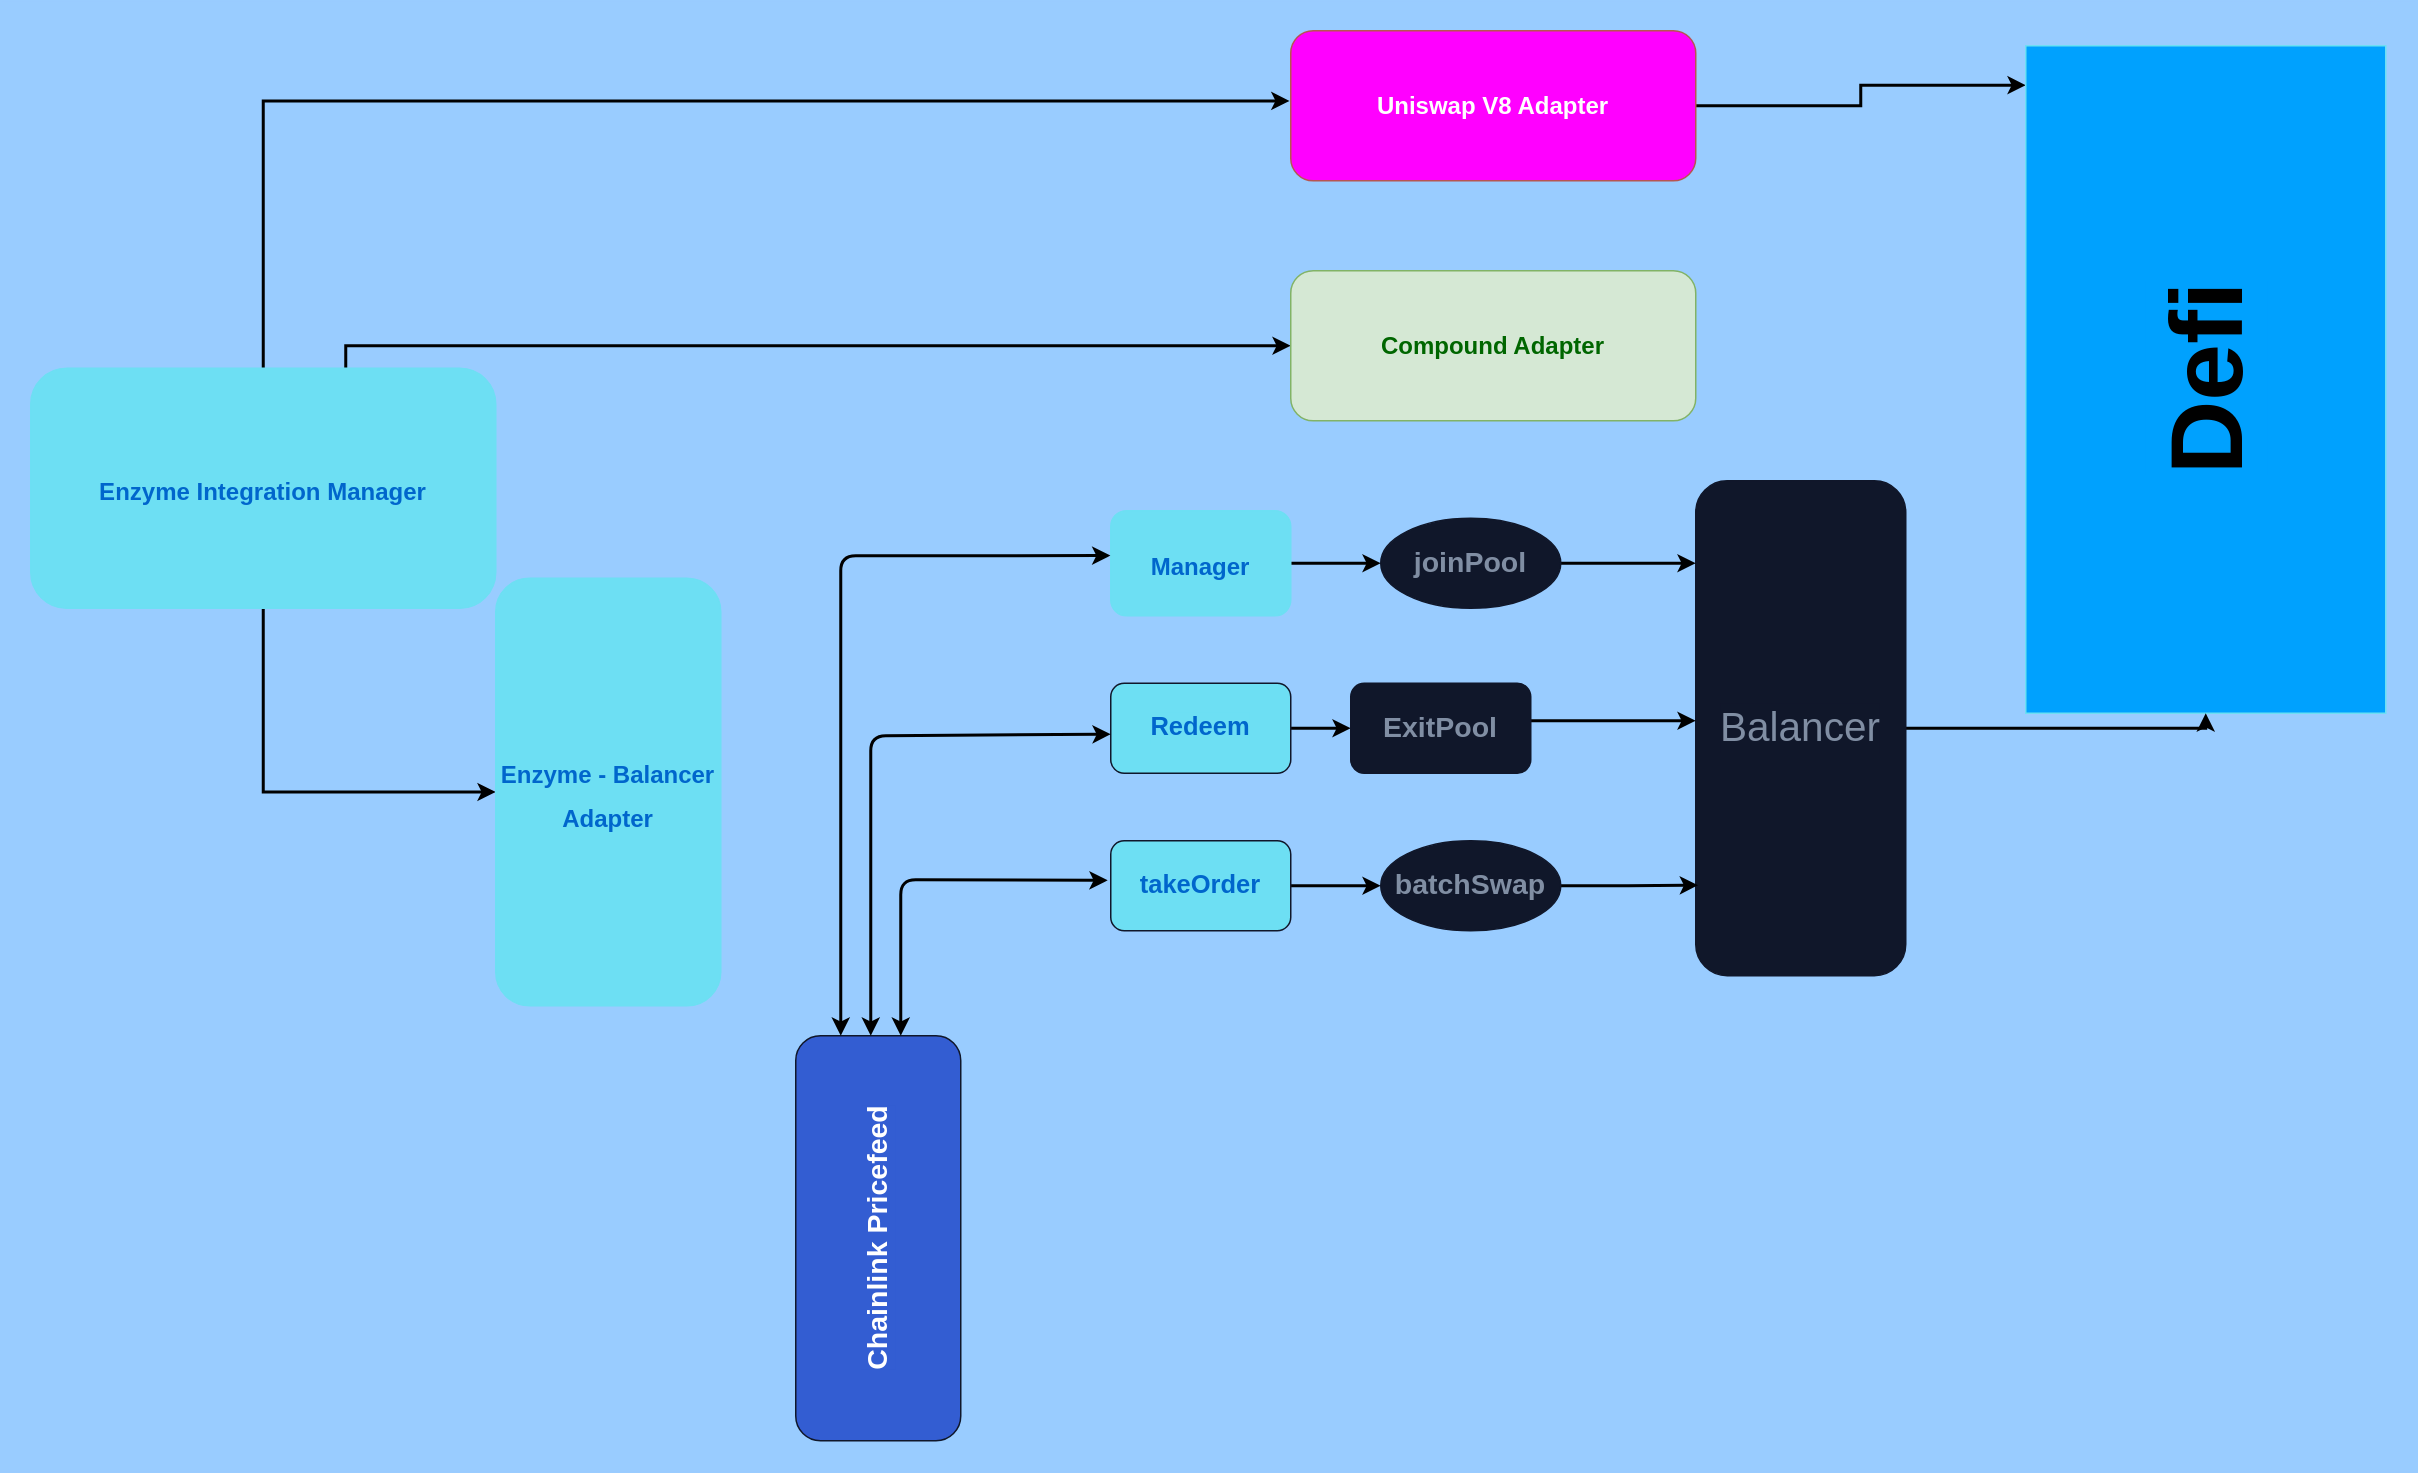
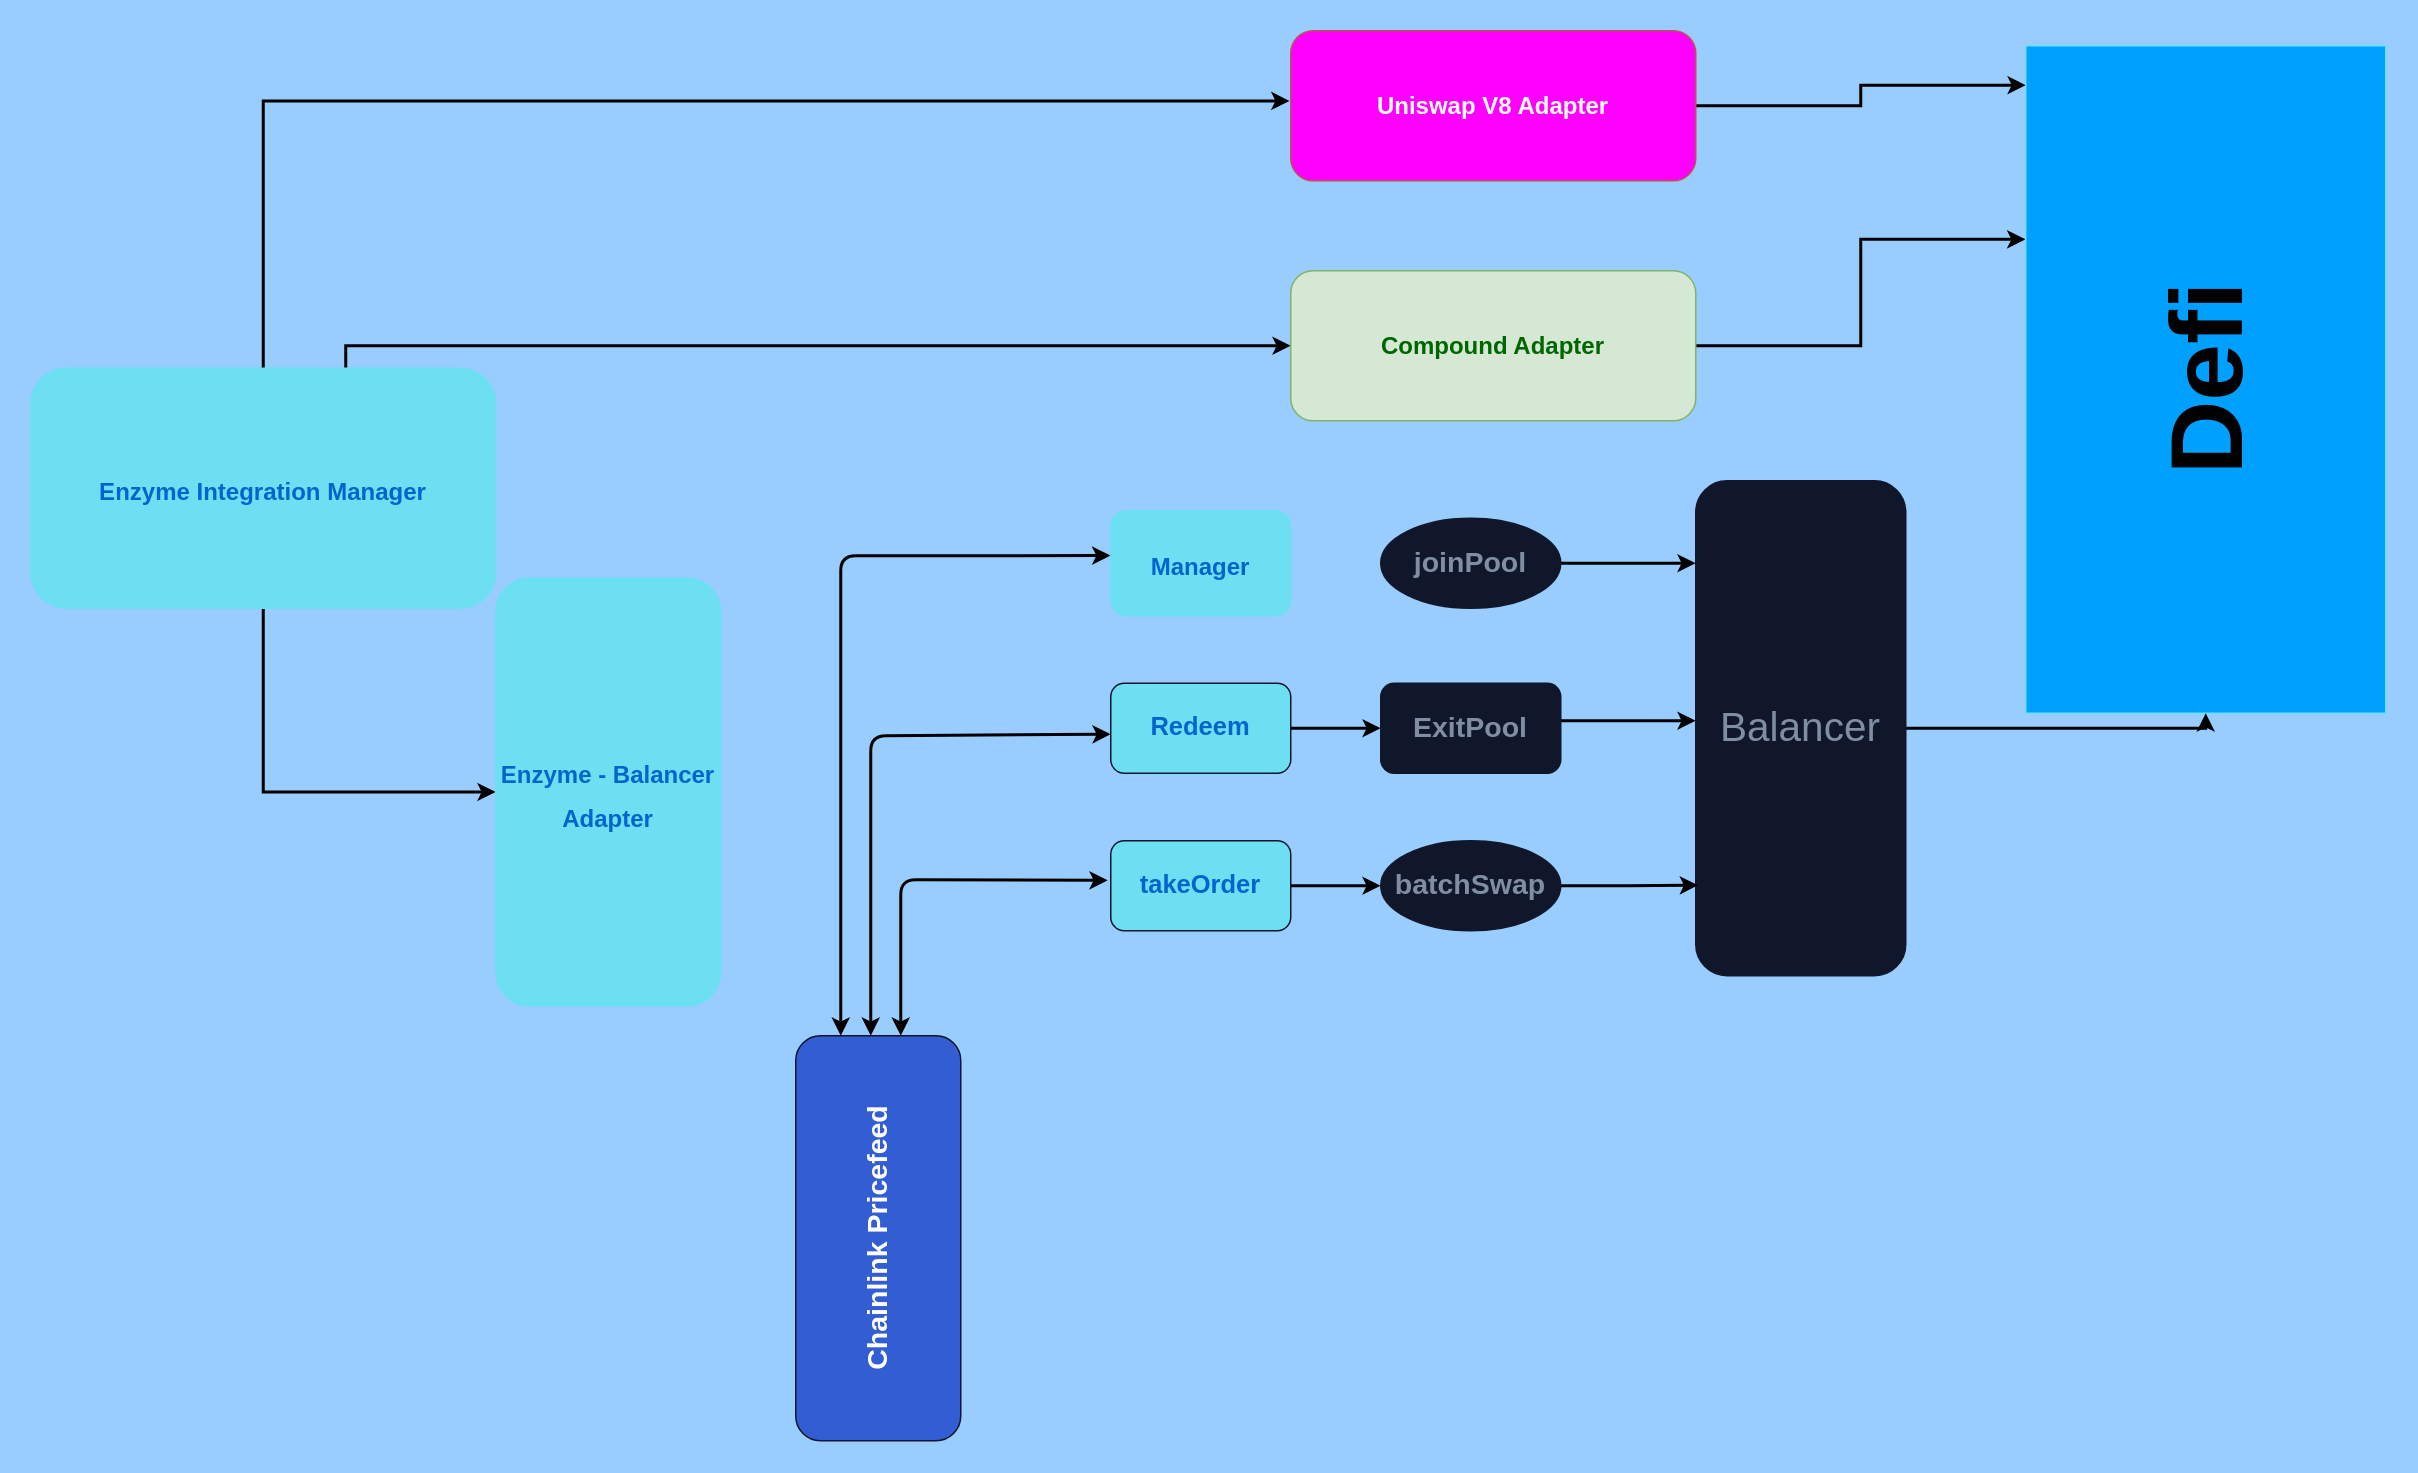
edge "Compound Adapter" -> "Defi": added
edge "Manager" -> "joinPool": removed
node "ExitPool": moved (1441, 728) -> (1471, 728)
